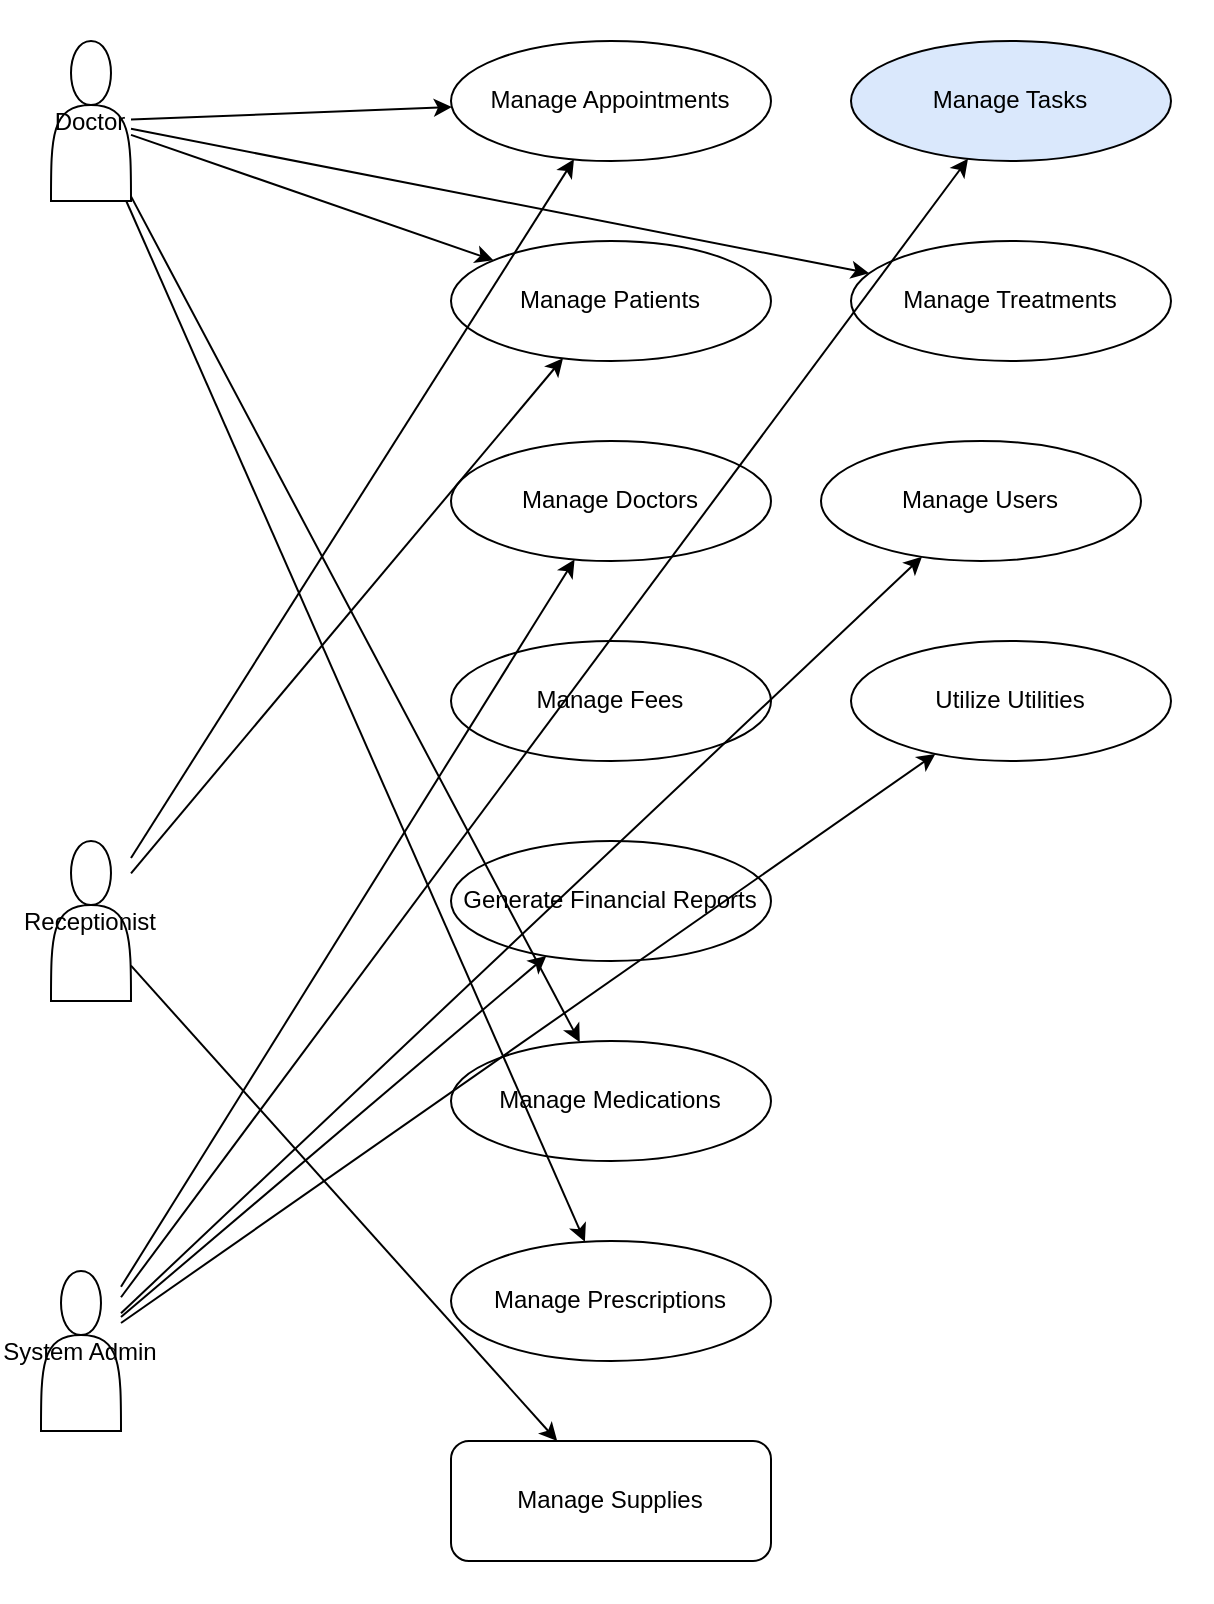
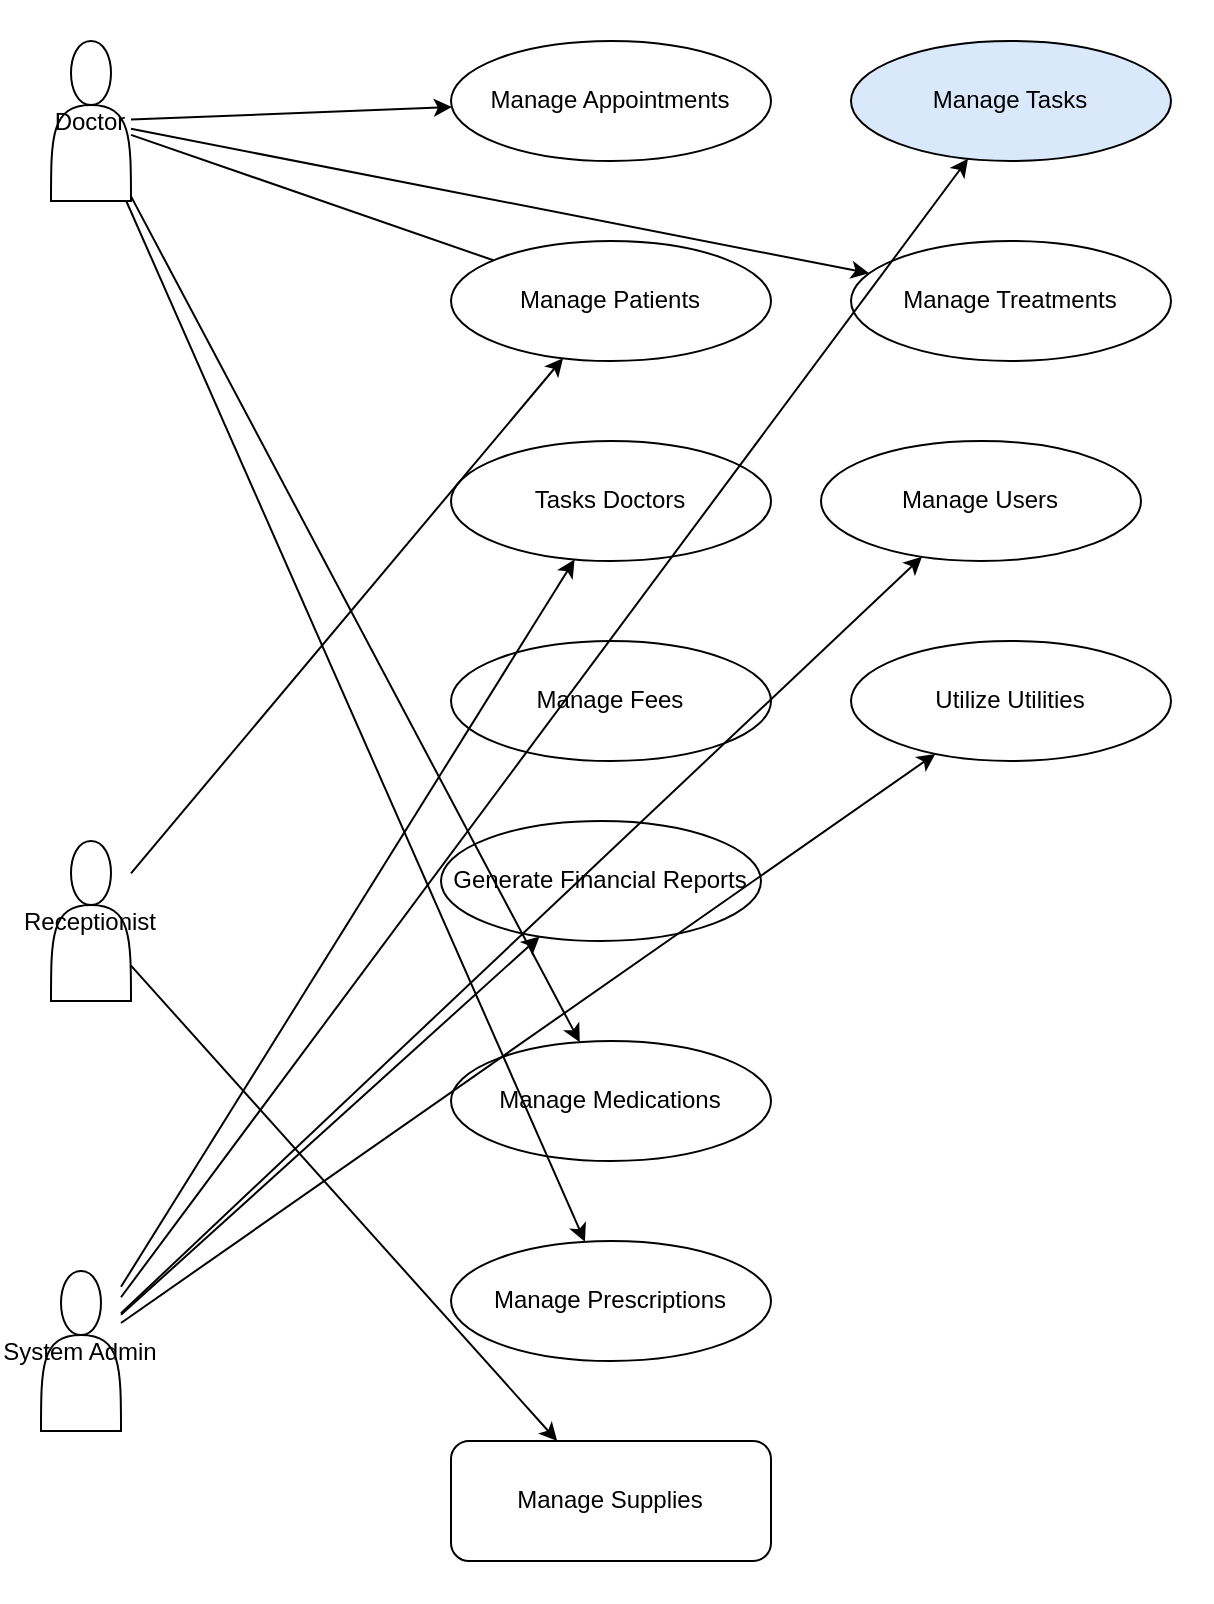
edge "Doctor" -> "Manage Patients": arrowhead classic -> none
edge "Receptionist" -> "Manage Appointments": removed
node "Manage Doctors": label "Manage Doctors" -> "Tasks Doctors"
node "Generate Financial Reports": moved (611, 901) -> (601, 881)
